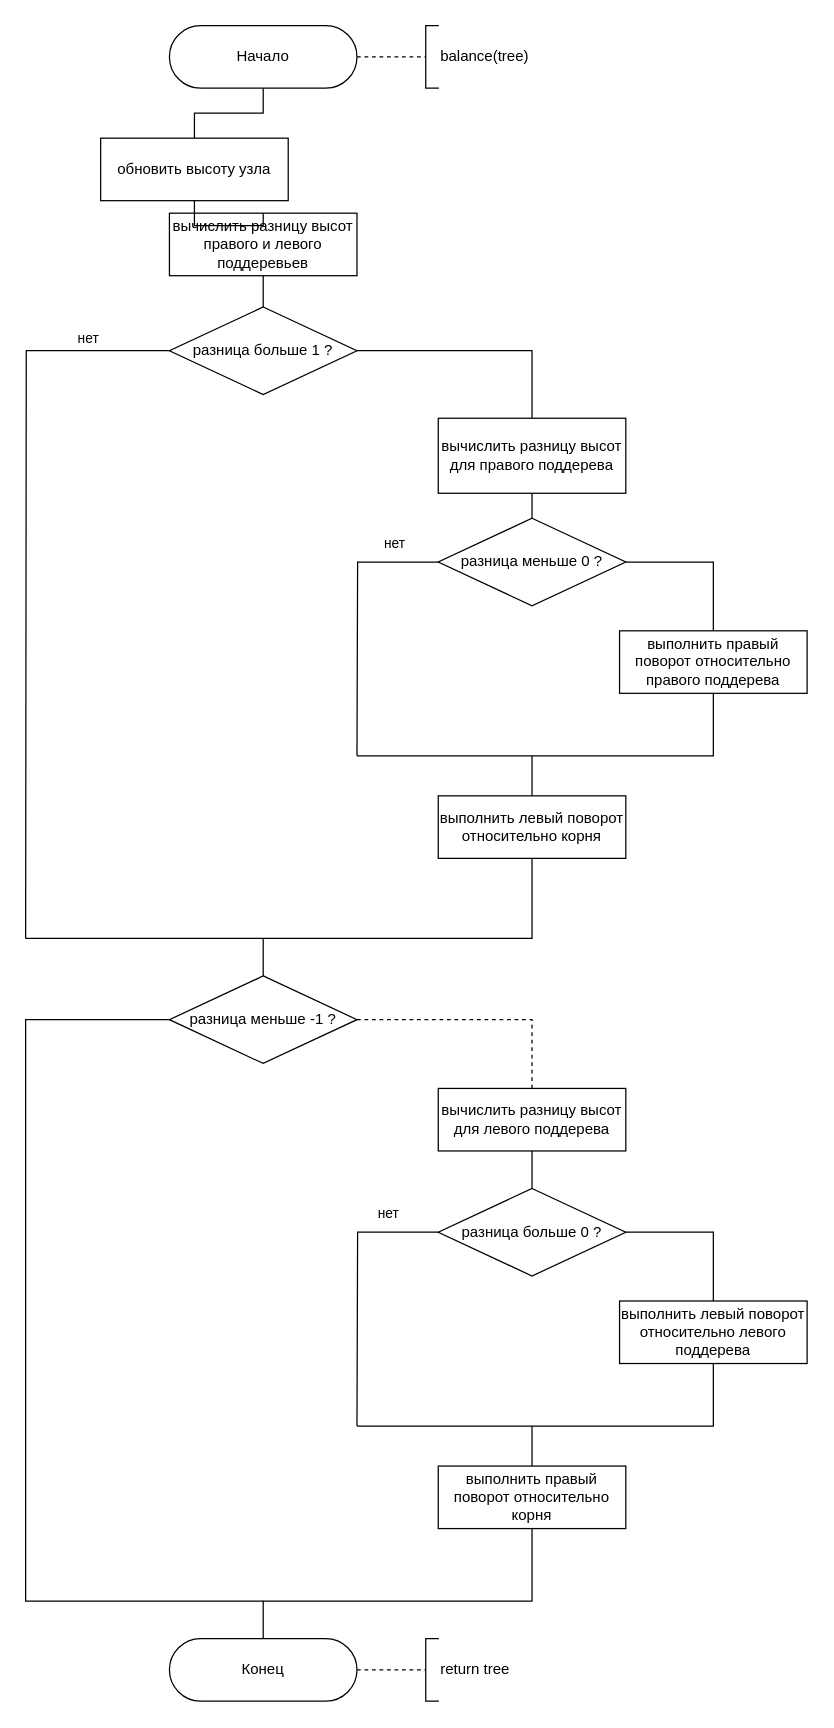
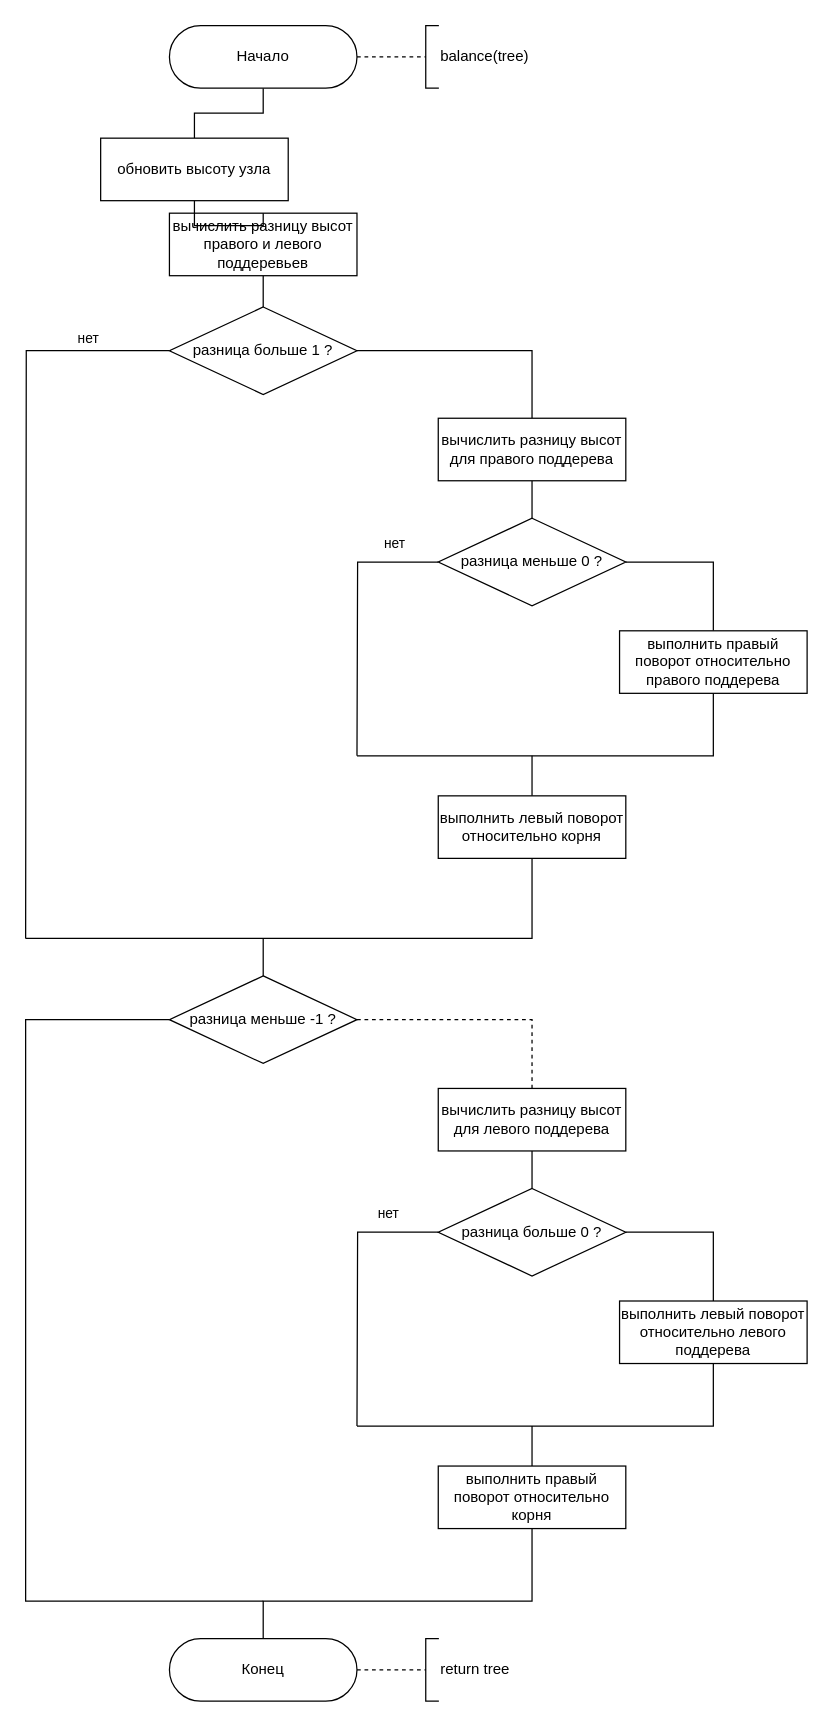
node "вычислить разницу высот для правого поддерева": size 188x75 -> 188x63
